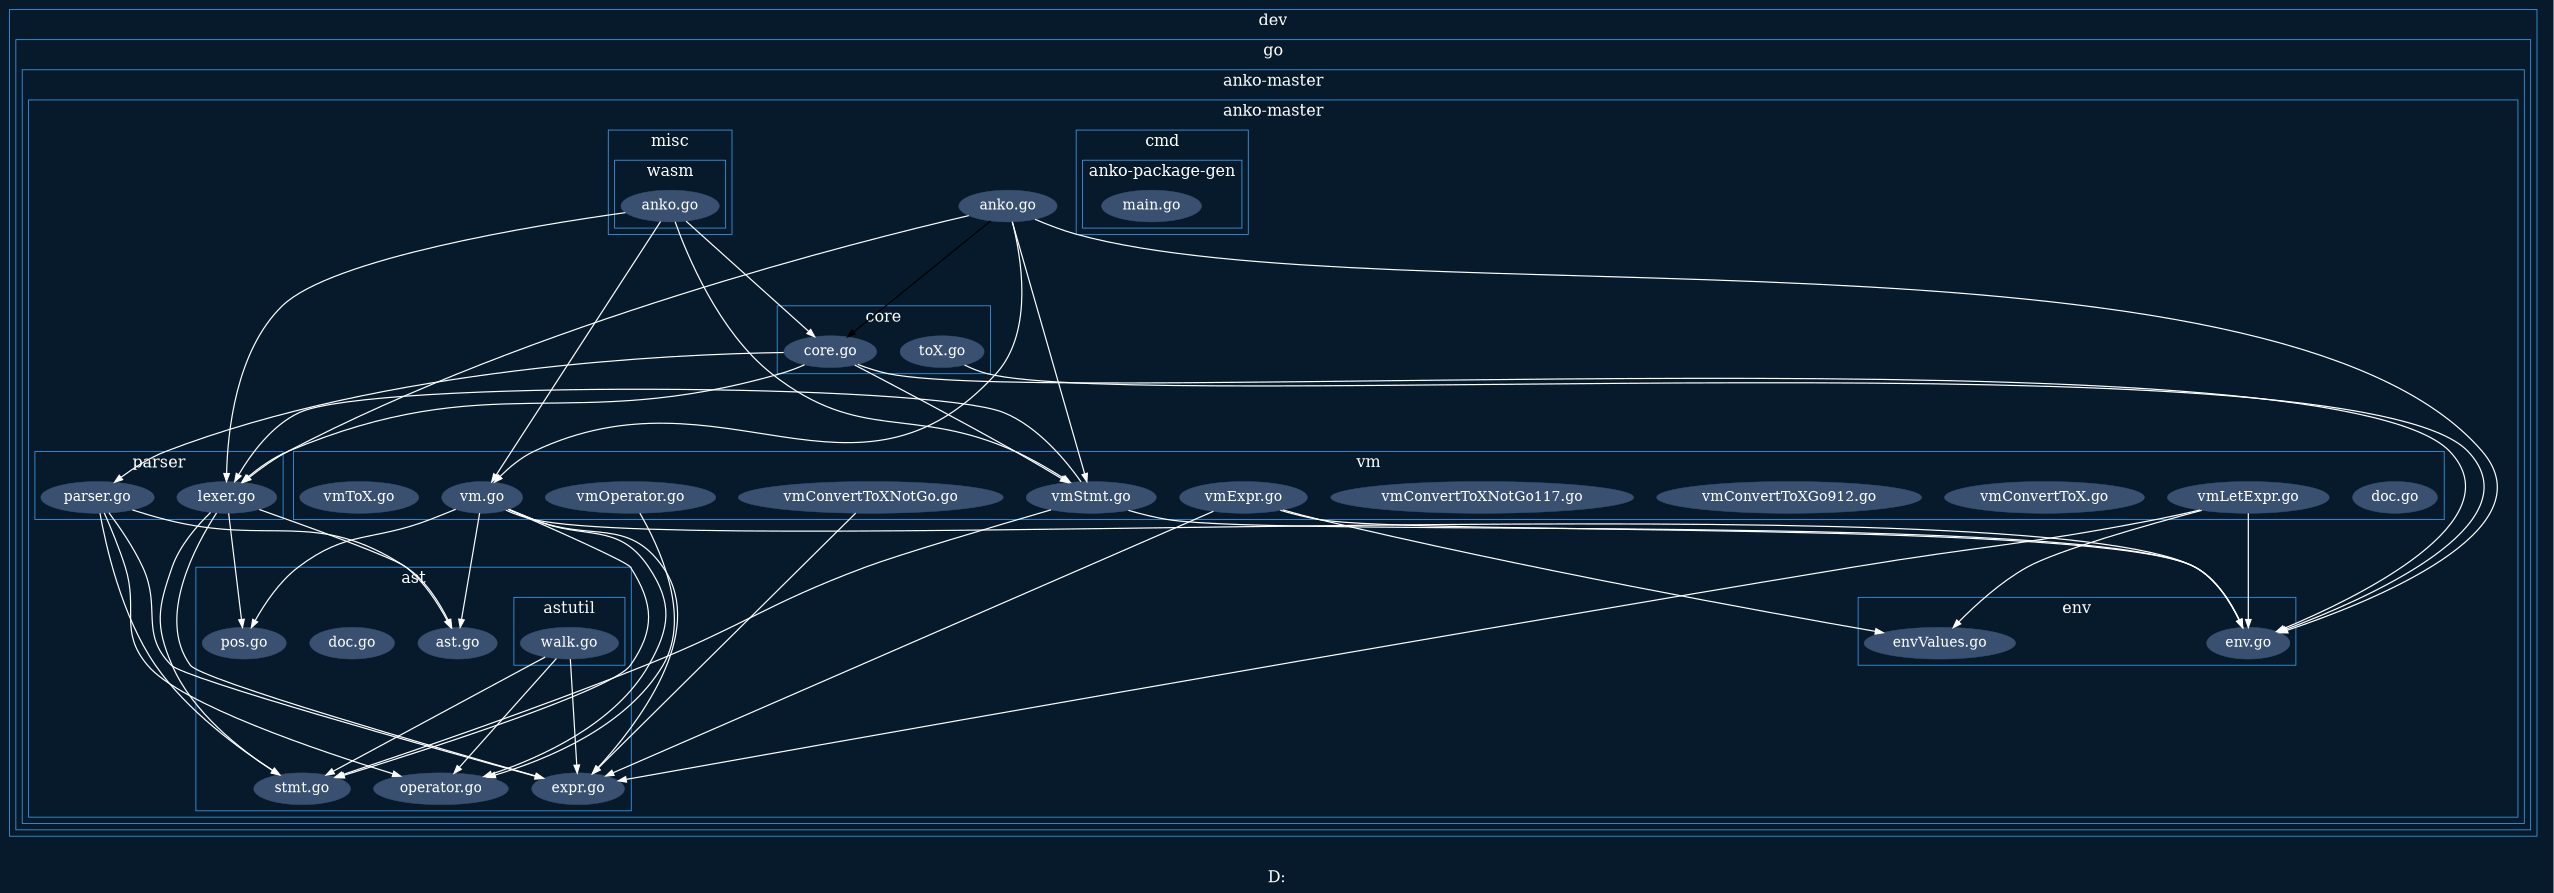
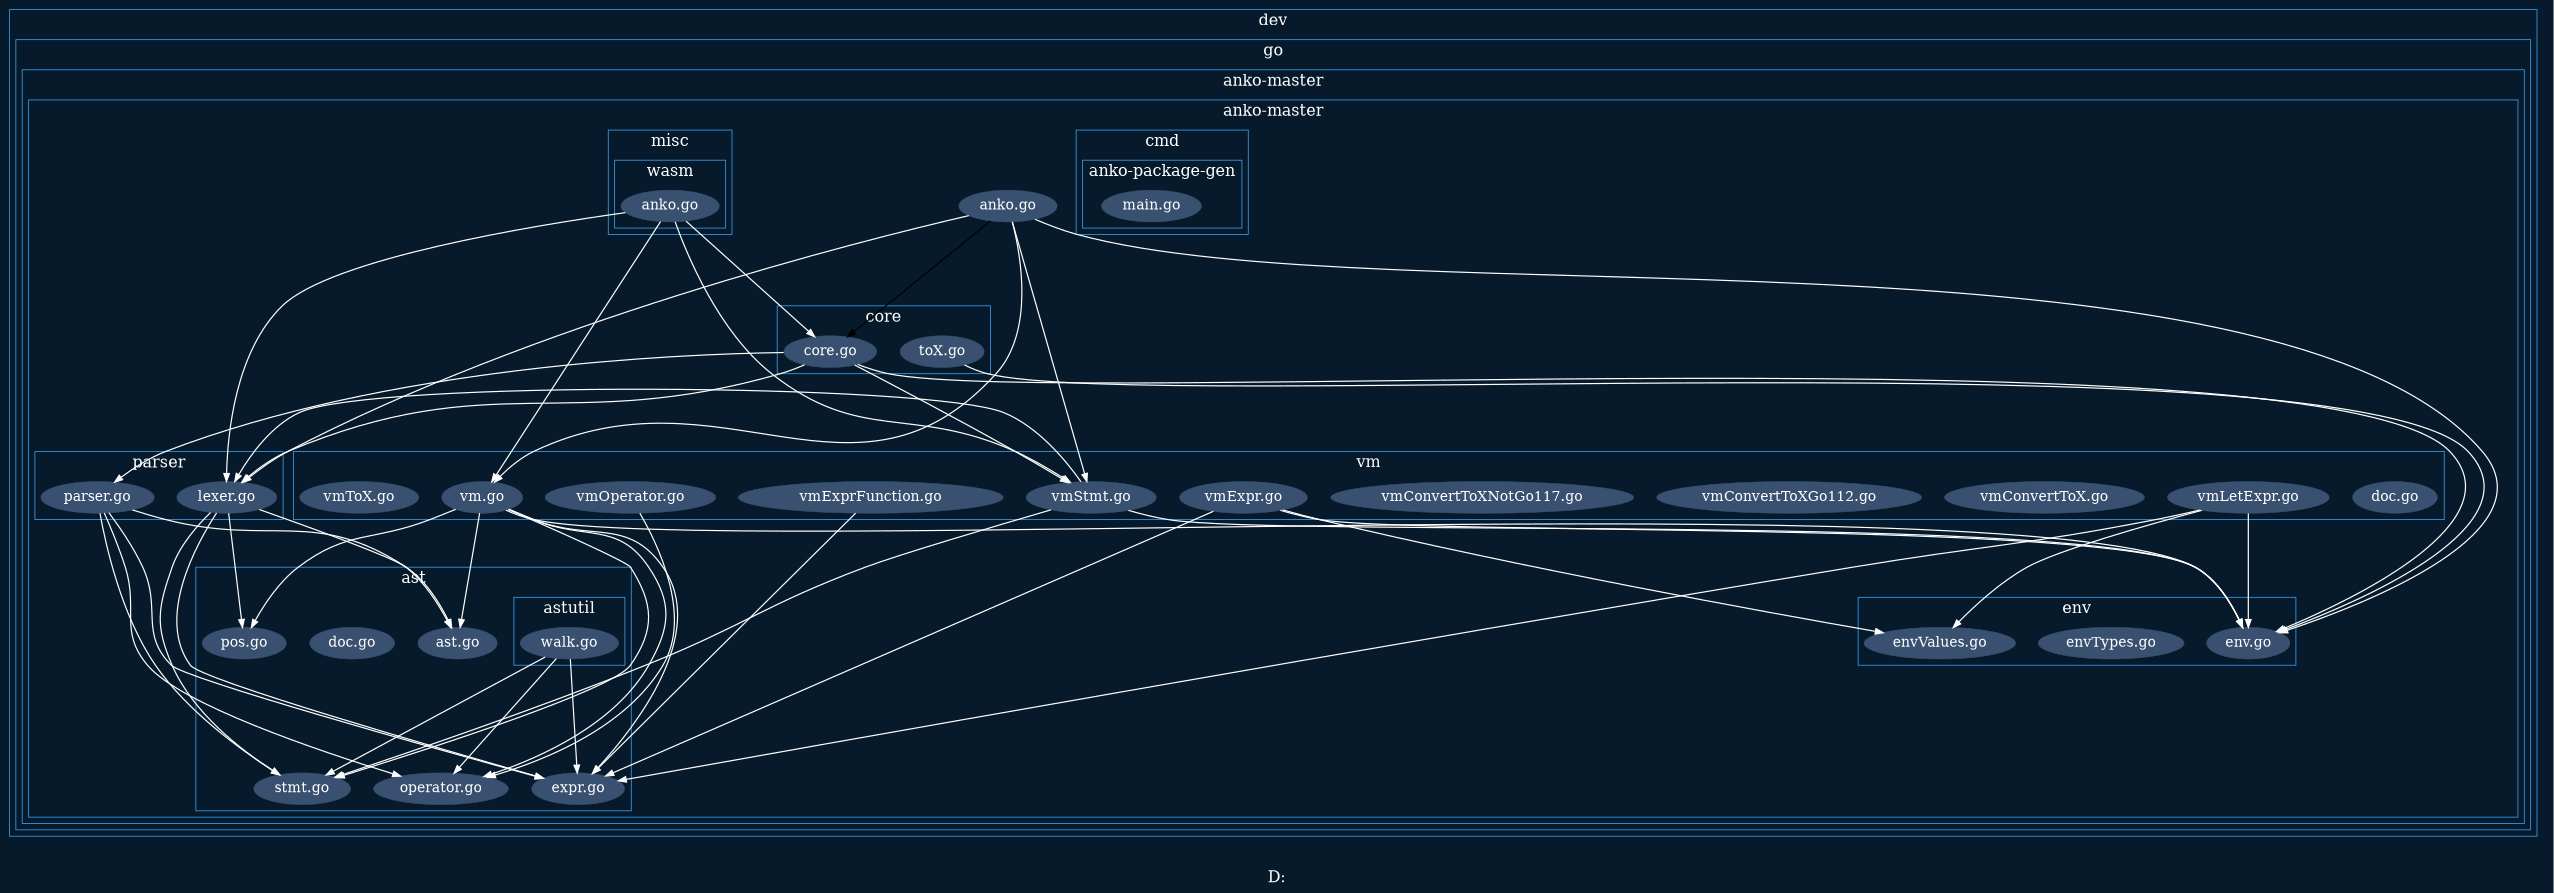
node "vmConvertToXNotGo.go": label "vmConvertToXNotGo.go" -> "vmExprFunction.go"
node "vmConvertToXGo912.go": label "vmConvertToXGo912.go" -> "vmConvertToXGo112.go"
node "envTypes.go": added
